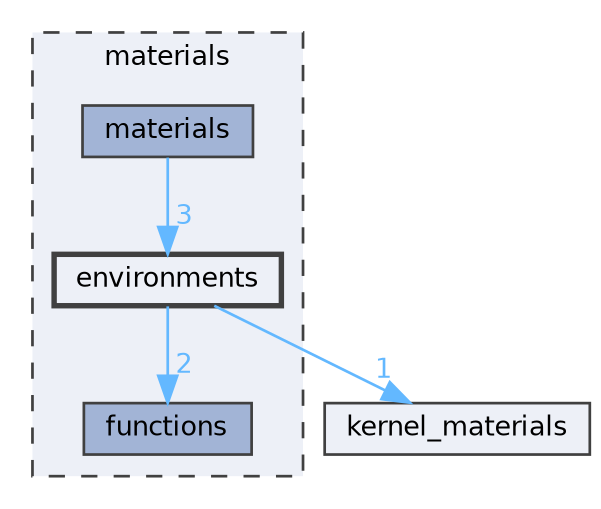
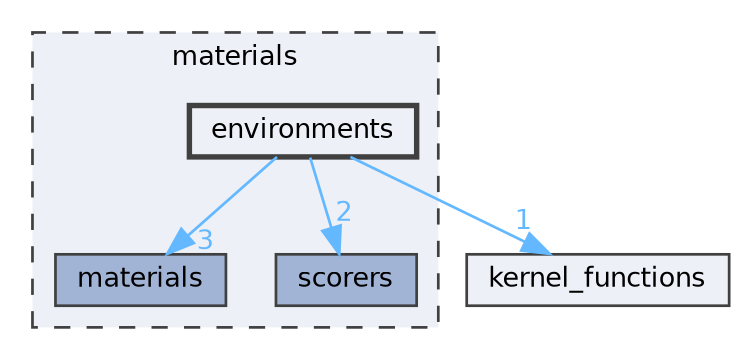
edge "materials" -> "environments": reversed
node "functions": label "functions" -> "scorers"
node "kernel_materials": label "kernel_materials" -> "kernel_functions"
